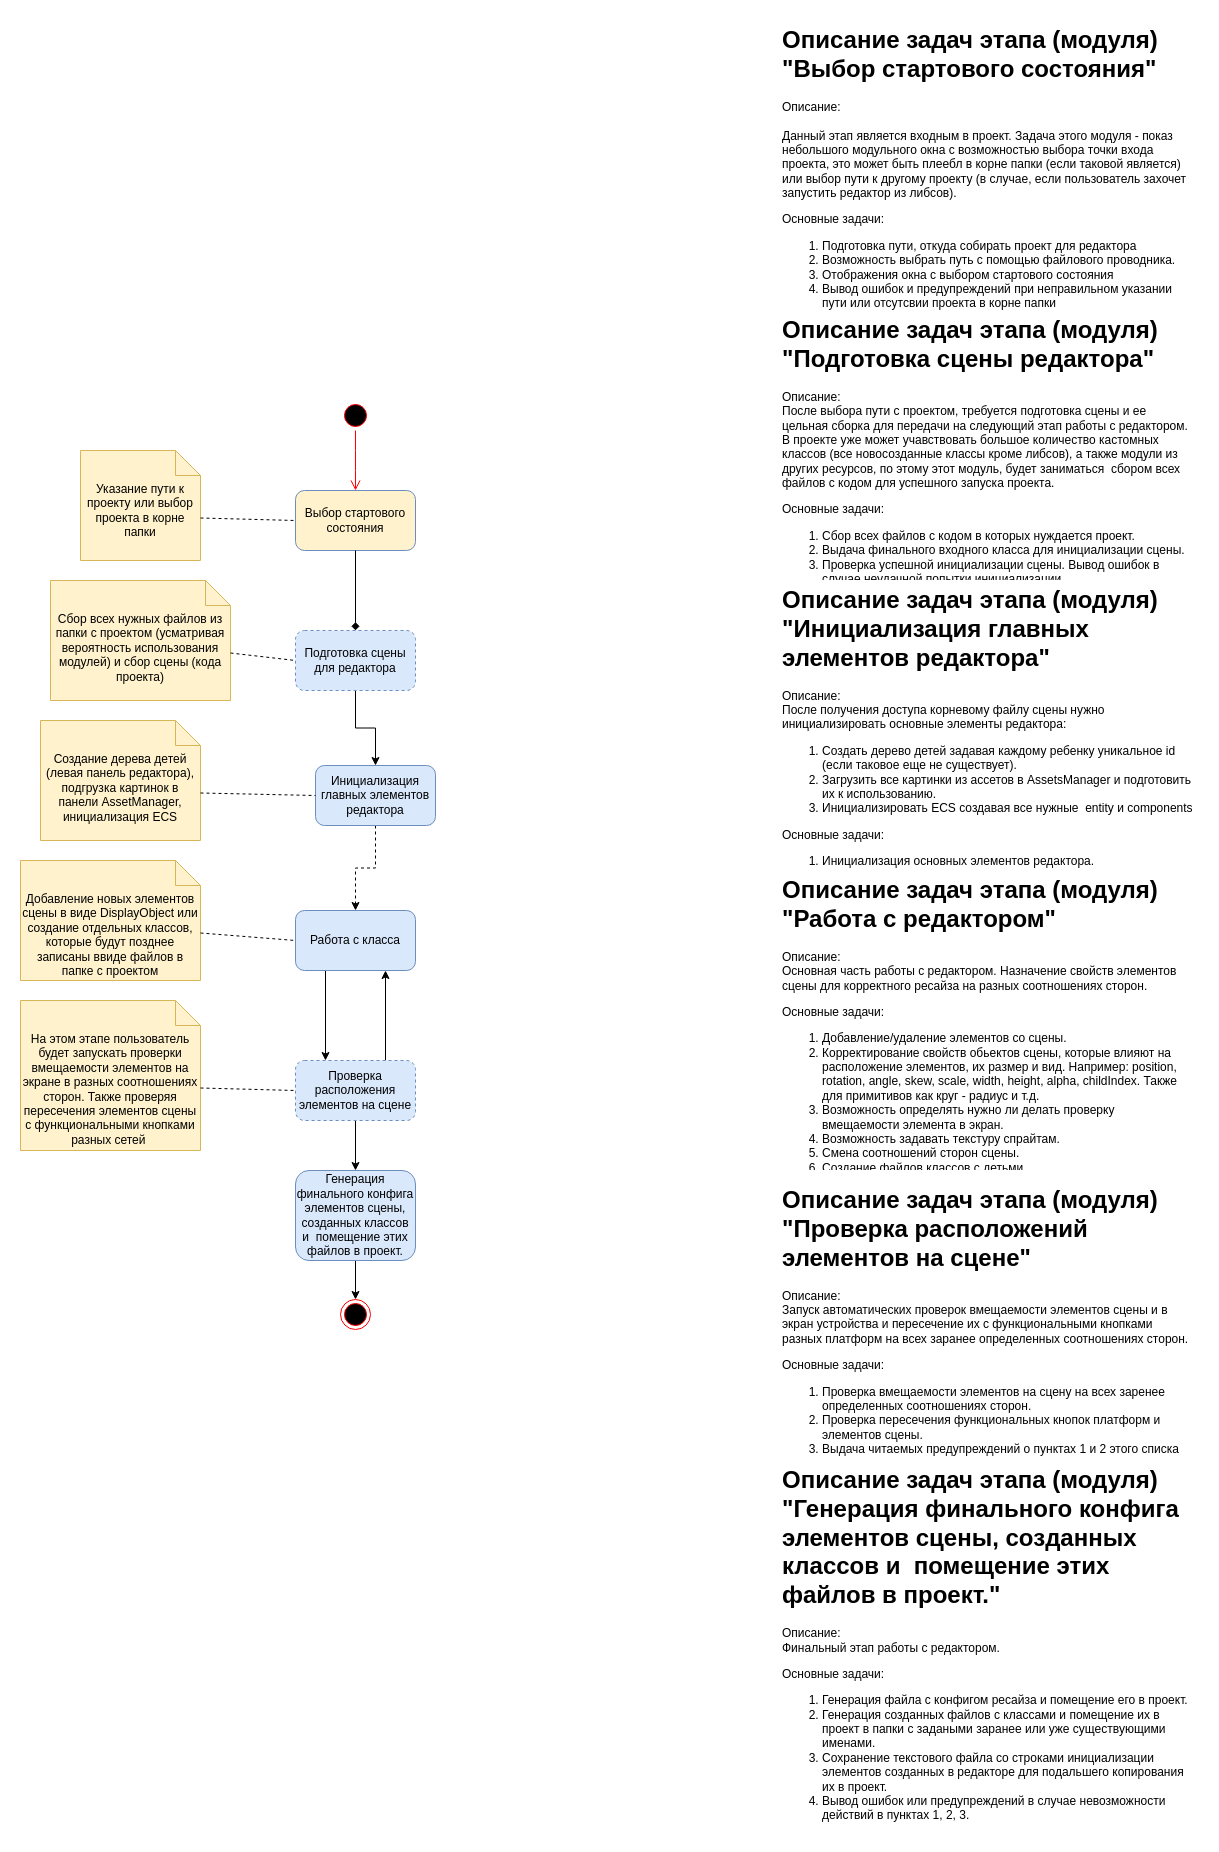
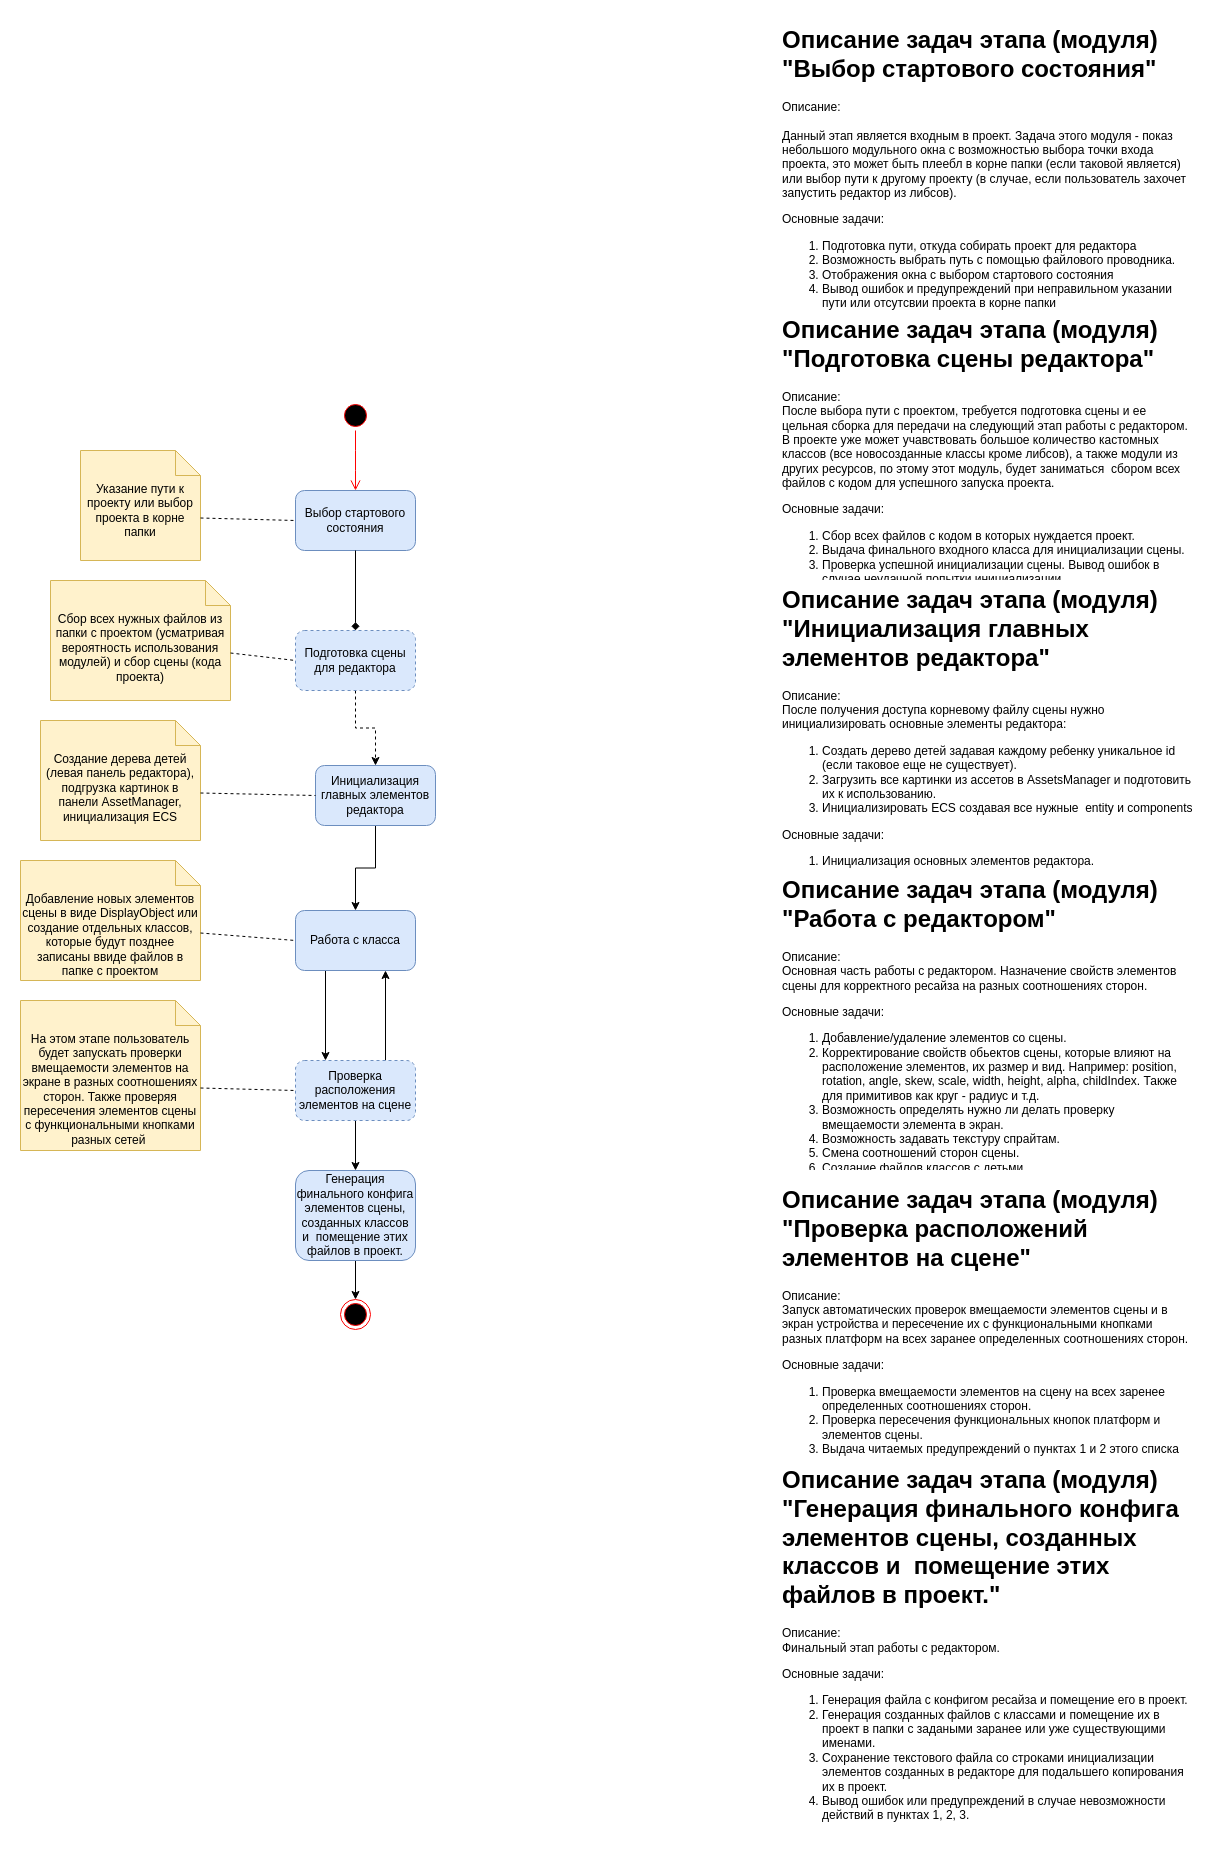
node "Выбор стартового состояния": fillcolor #fff2cc -> #dae8fc
edge "Подготовка сцены для редактора" -> "Инициализация главных элементов редактора": style solid -> dashed
edge "Инициализация главных элементов редактора" -> "Работа с класса": style dashed -> solid
